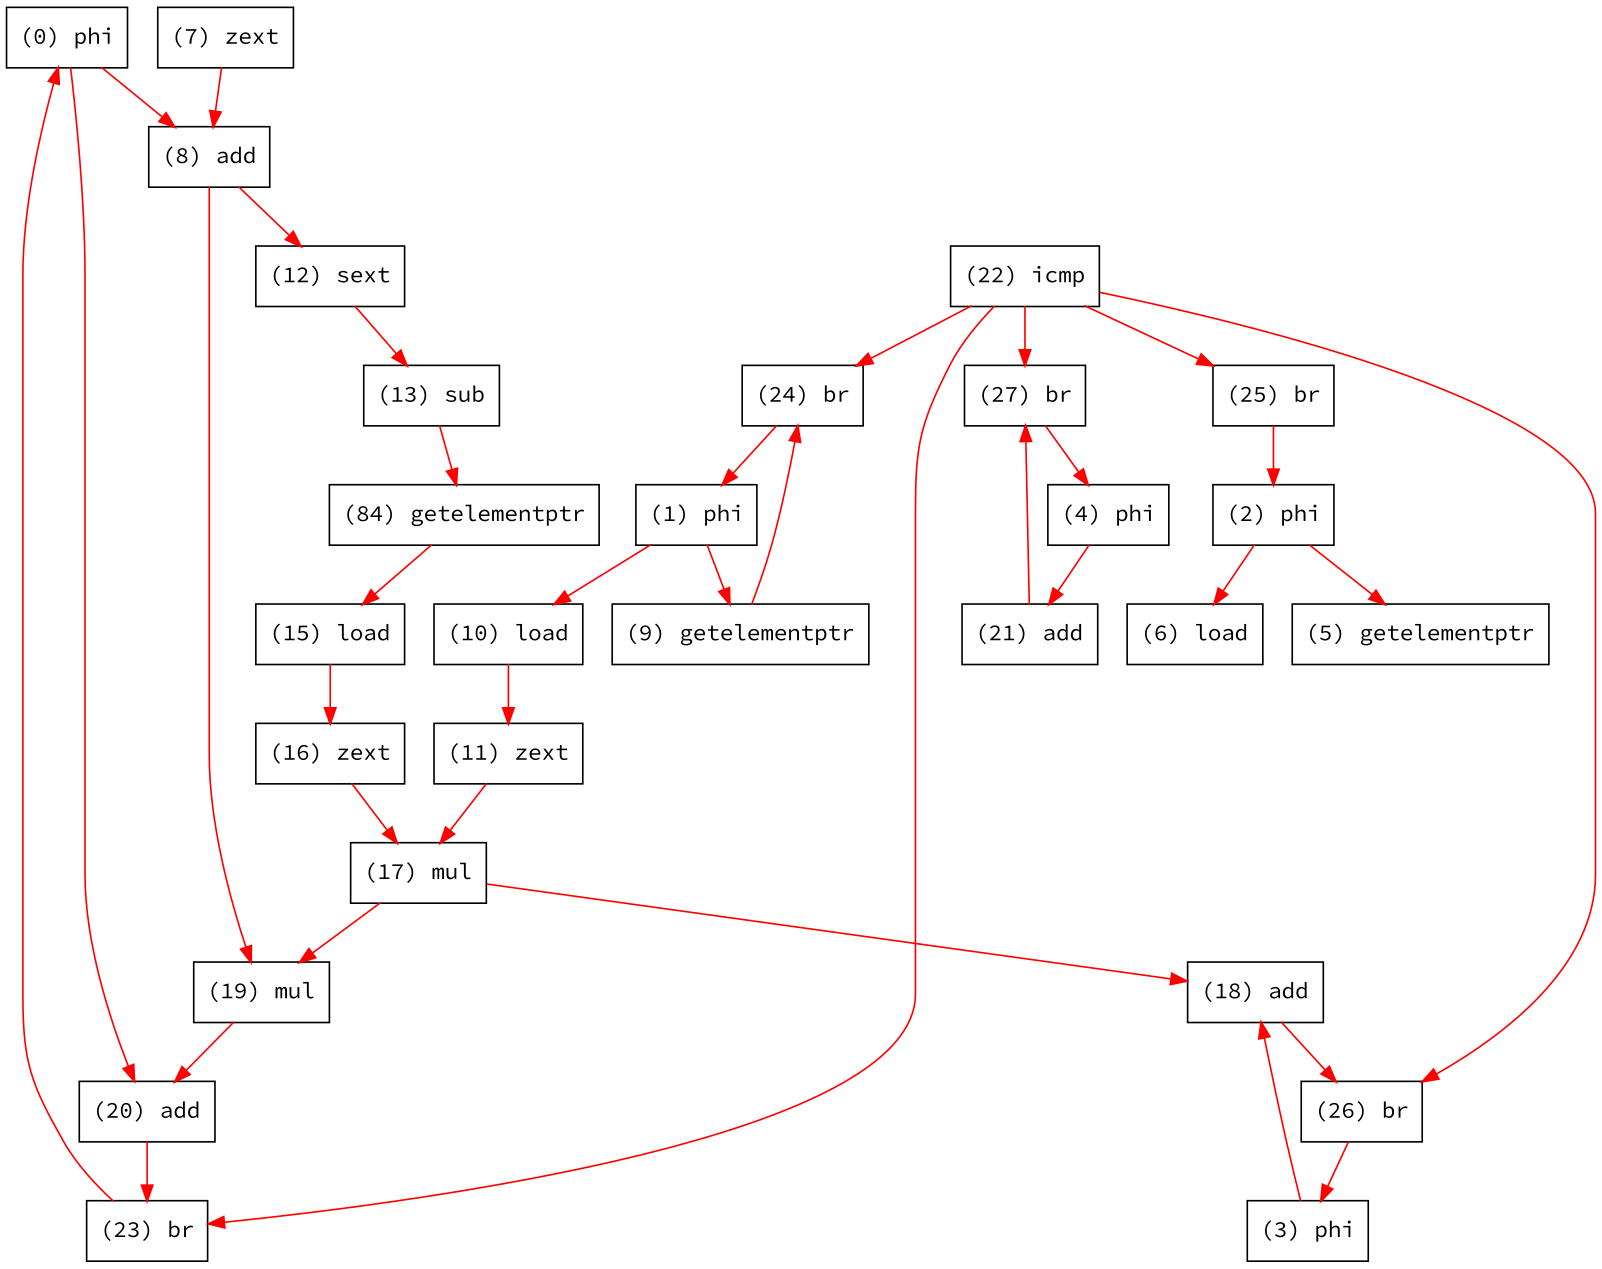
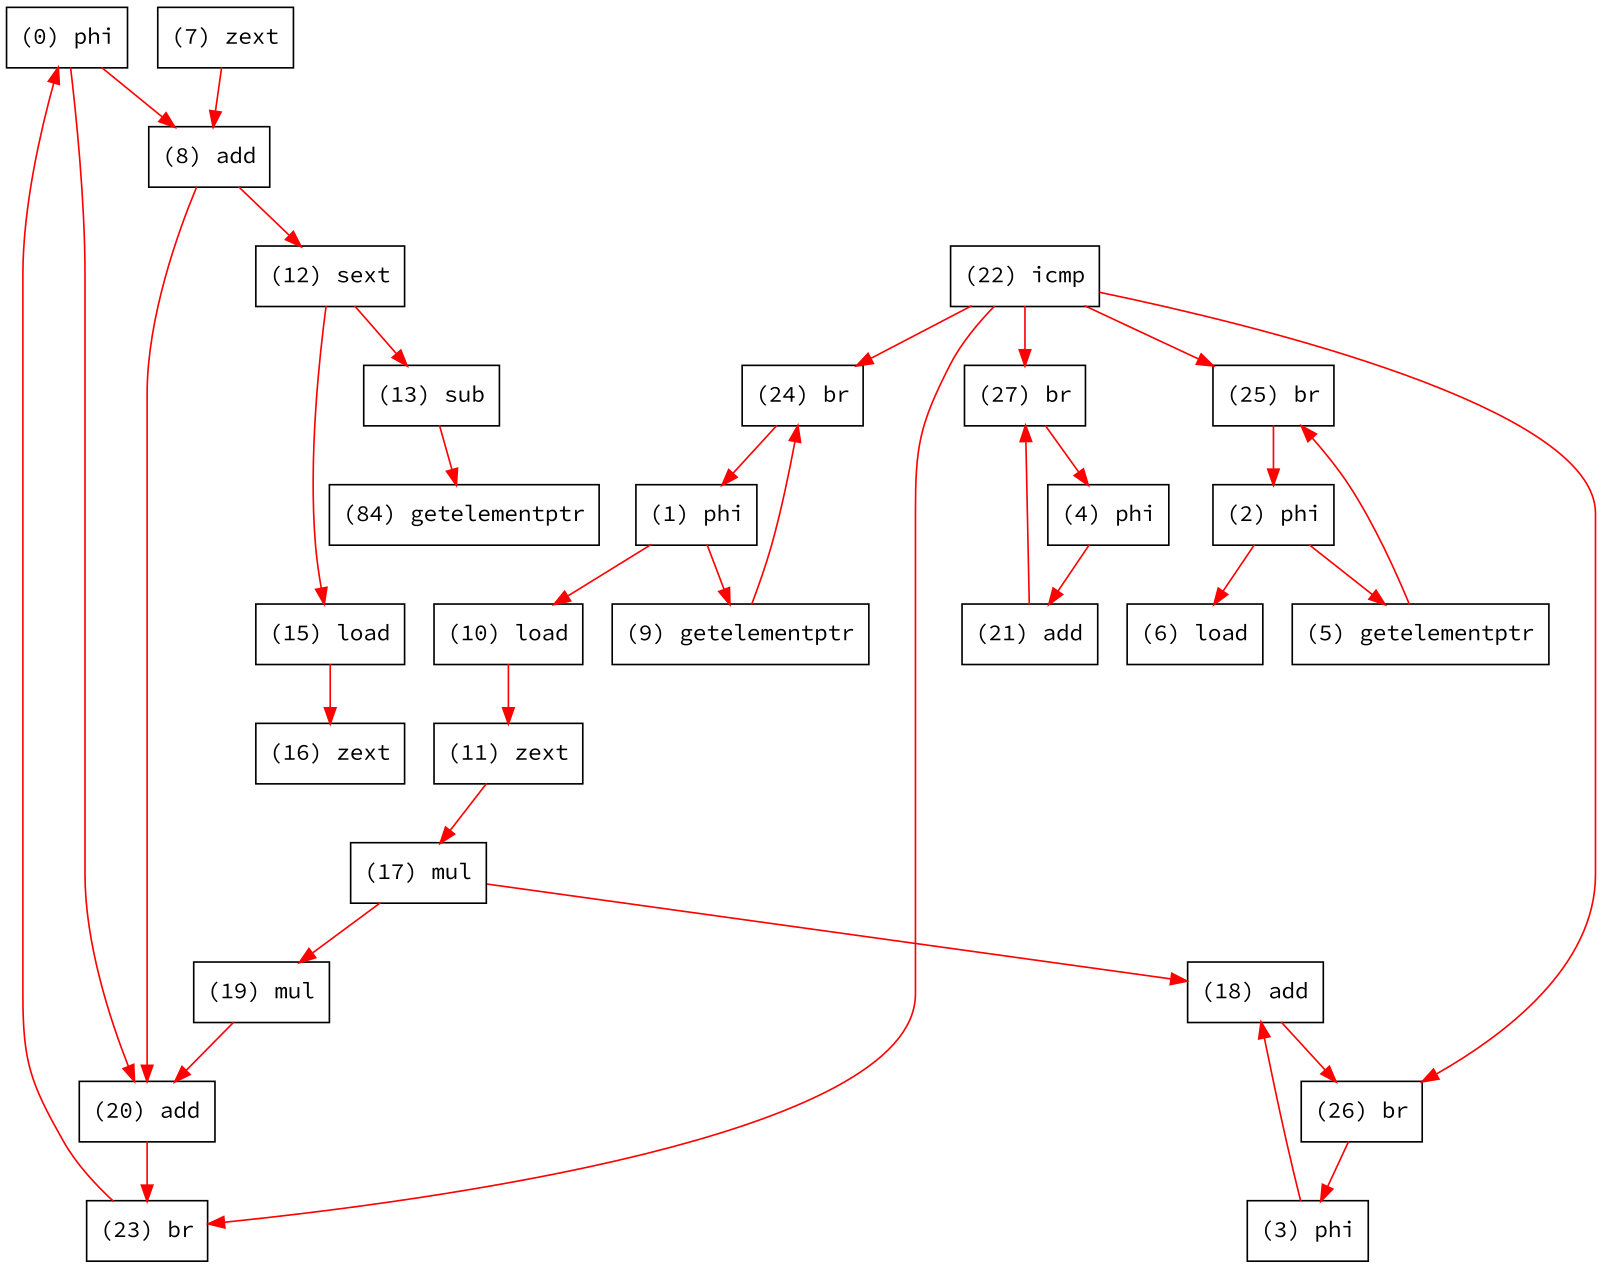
edge "(5) getelementptr" -> "(25) br": added
edge "(8) add" -> "(19) mul": now "(8) add" -> "(20) add"
edge "(84) getelementptr" -> "(15) load": now "(12) sext" -> "(15) load"
edge "(16) zext" -> "(17) mul": removed
